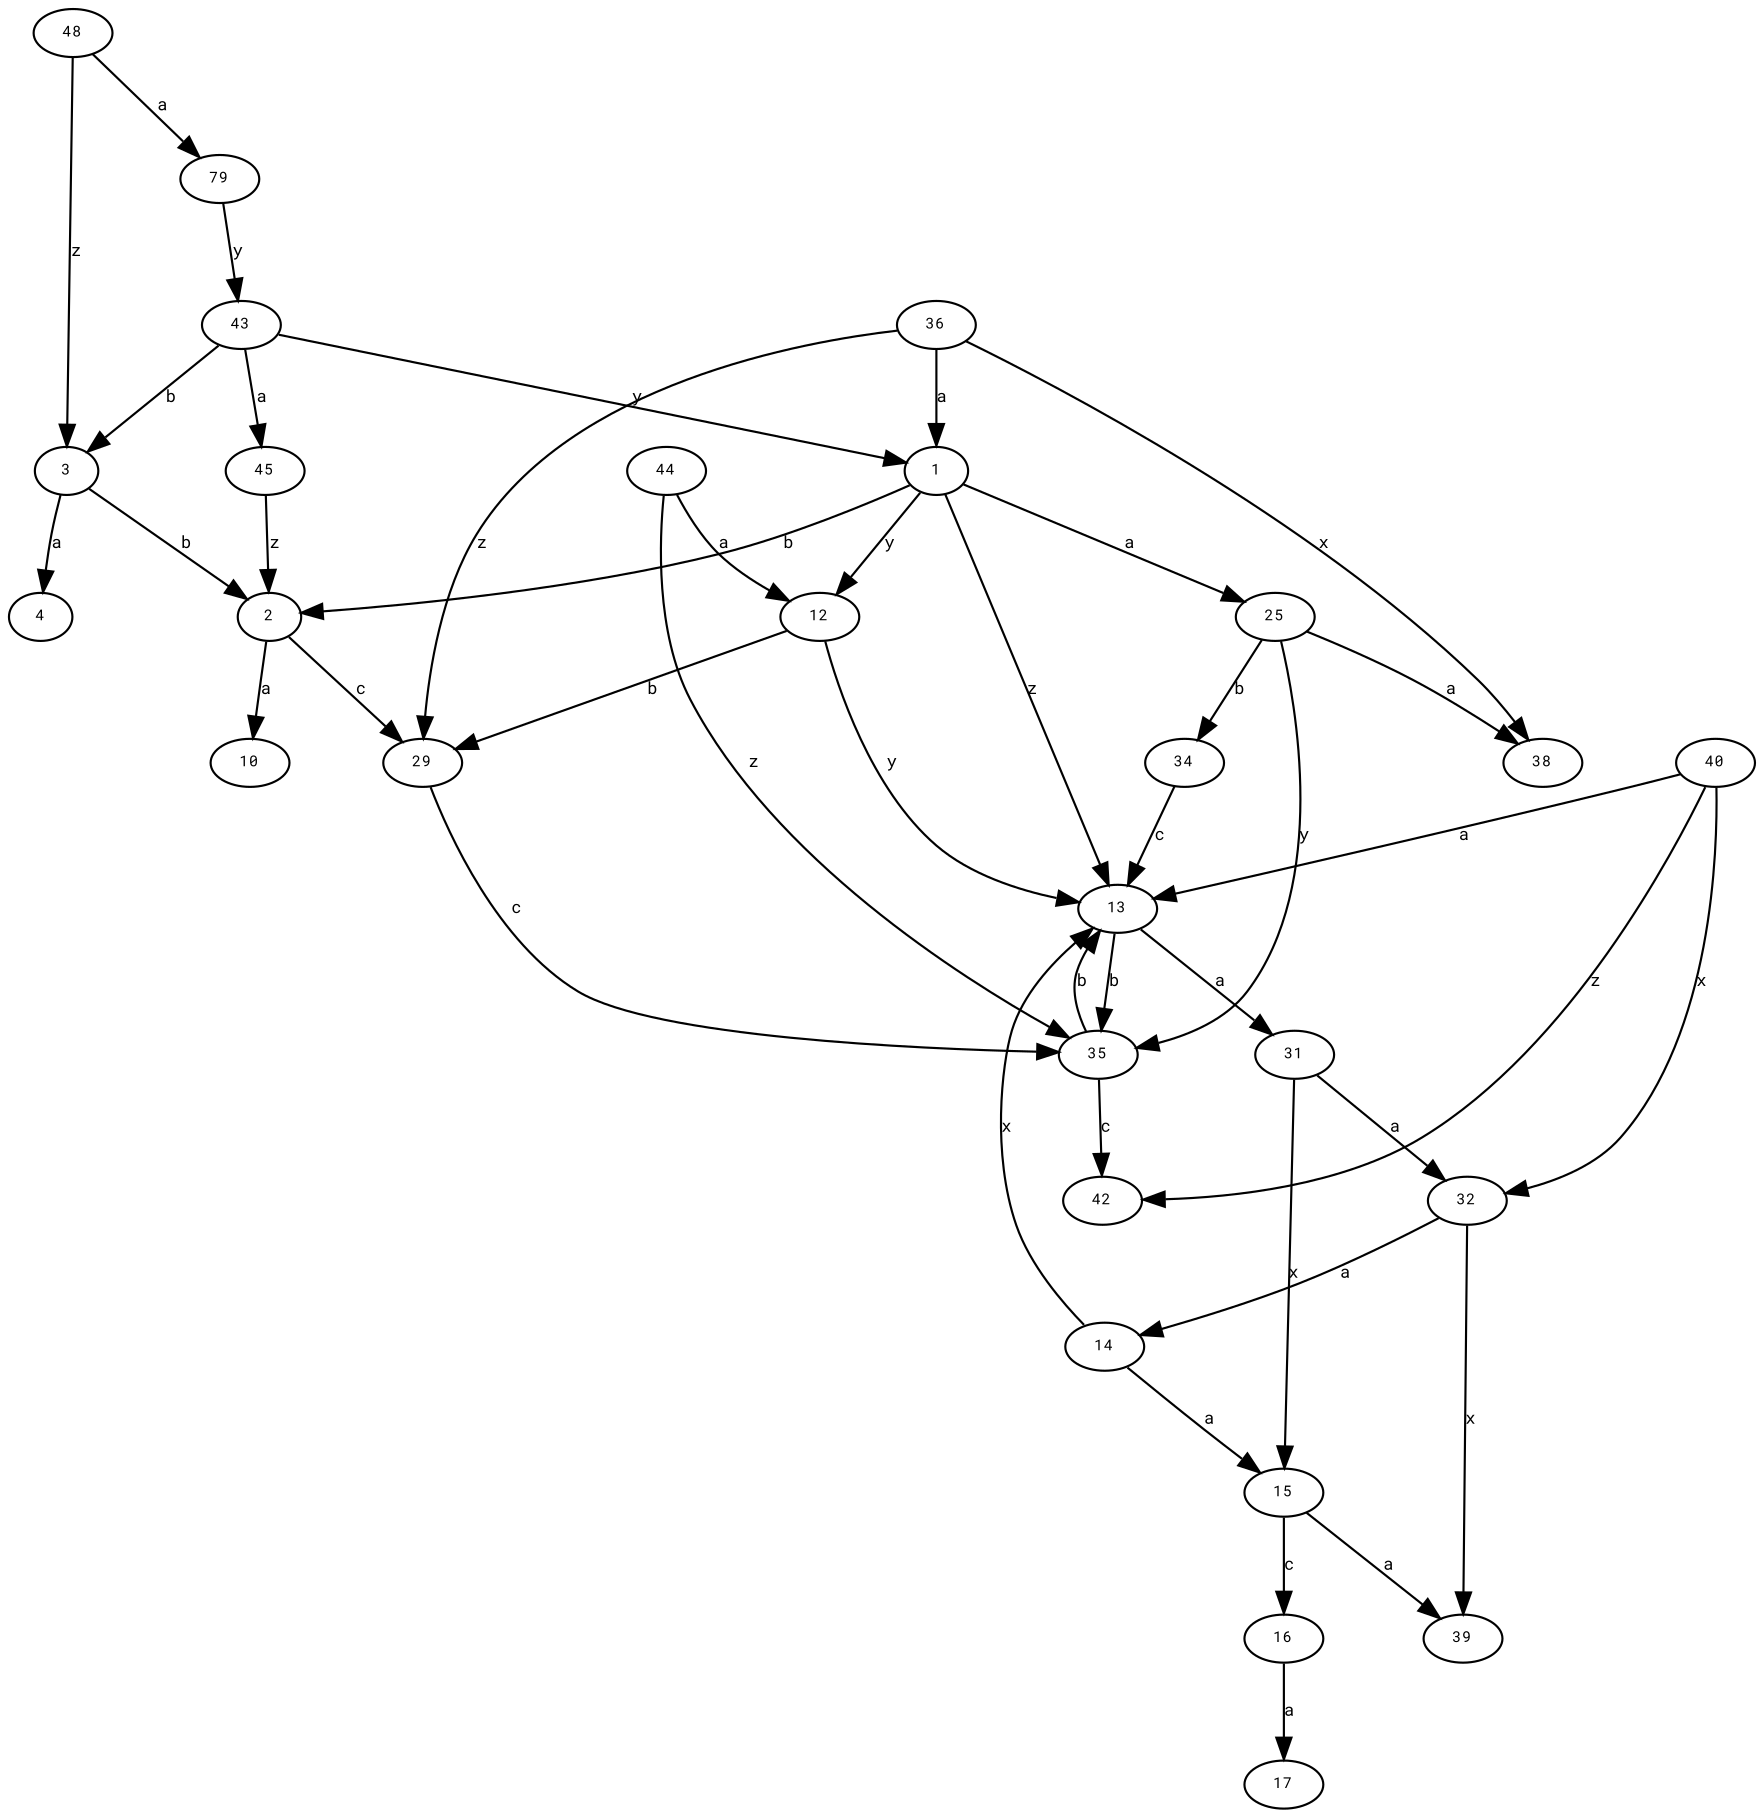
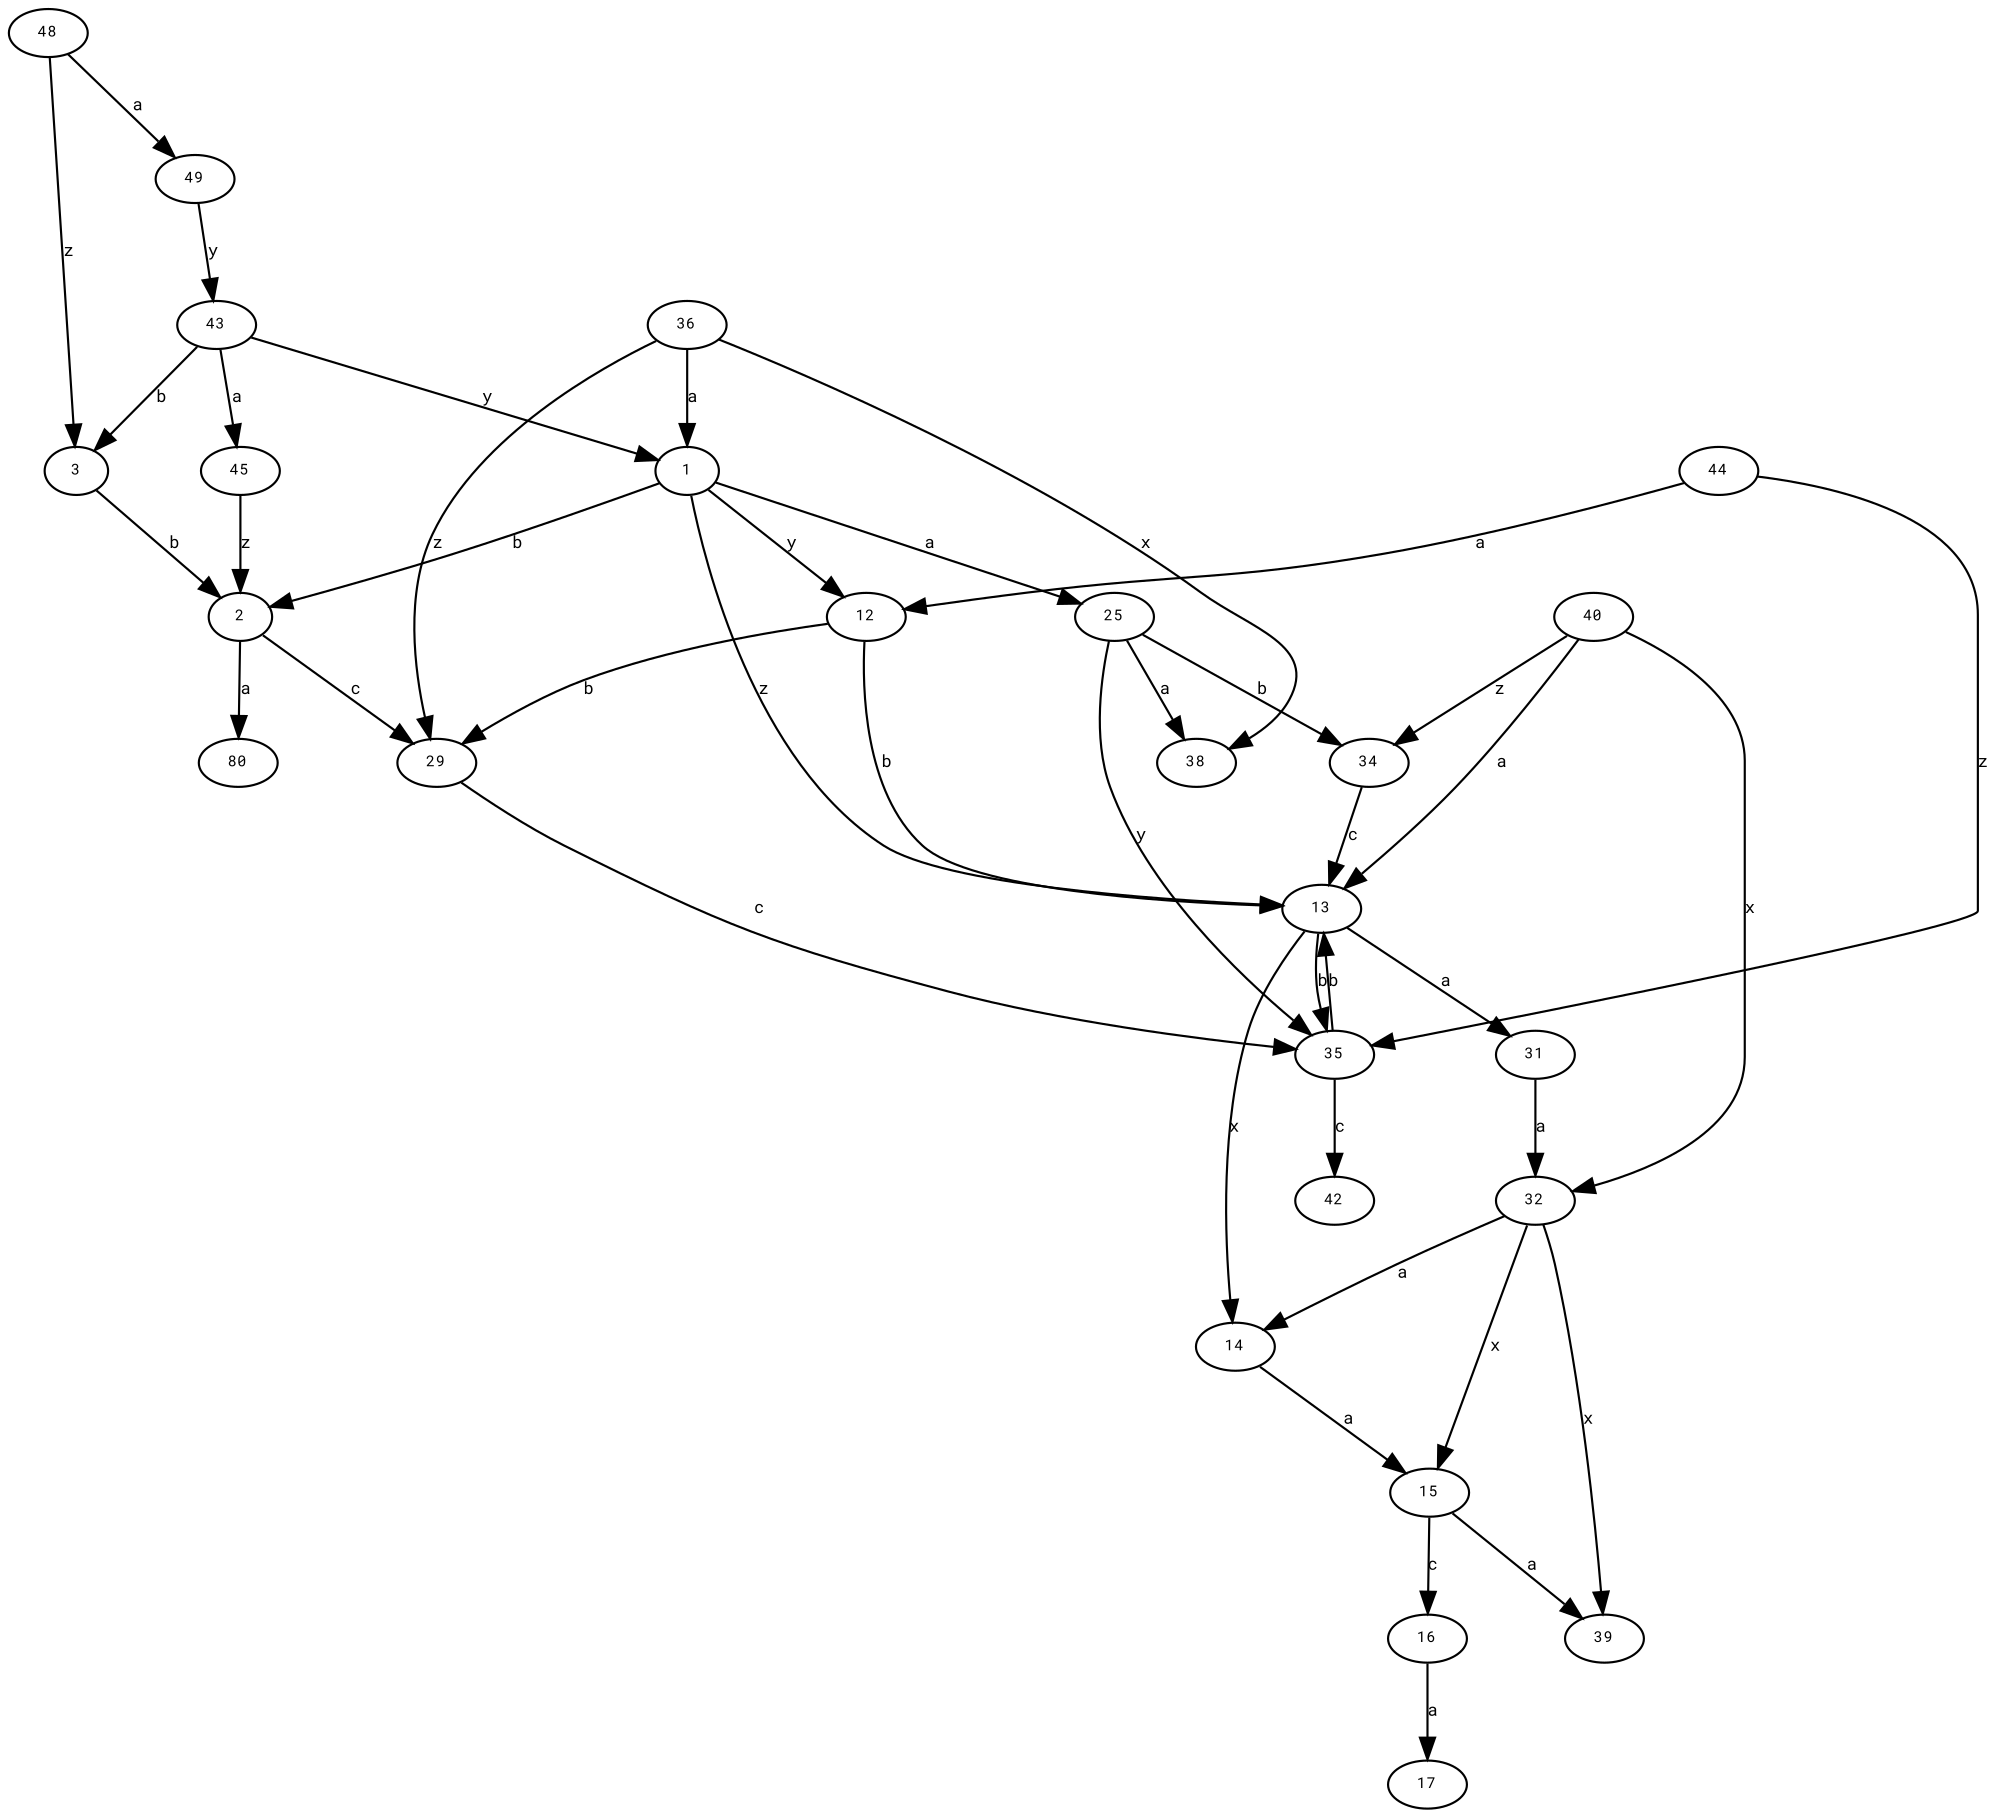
node "79": label "79" -> "49"
node "4": removed
node "10": label "10" -> "80"
edge "12" -> "13": label "y" -> "b"
edge "40" -> "42": now "40" -> "34"
edge "14" -> "13": reversed
edge "31" -> "15": now "32" -> "15"
